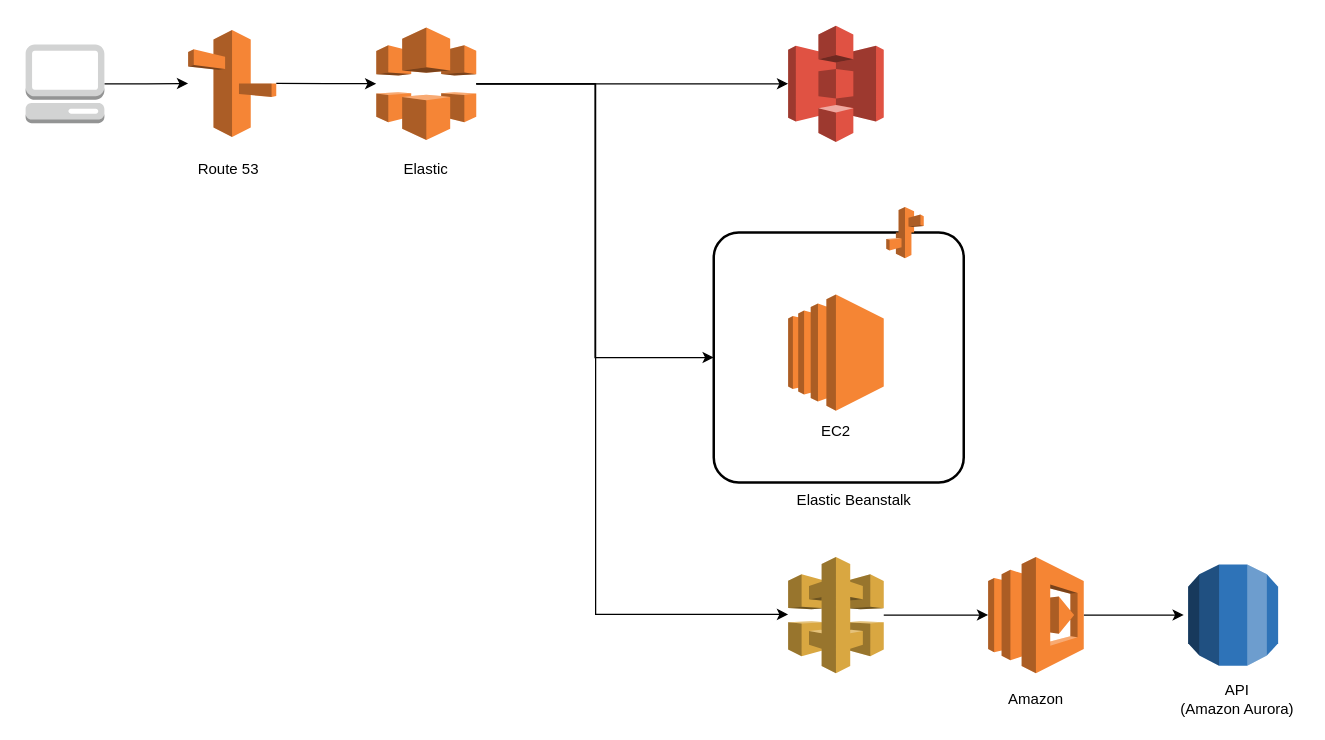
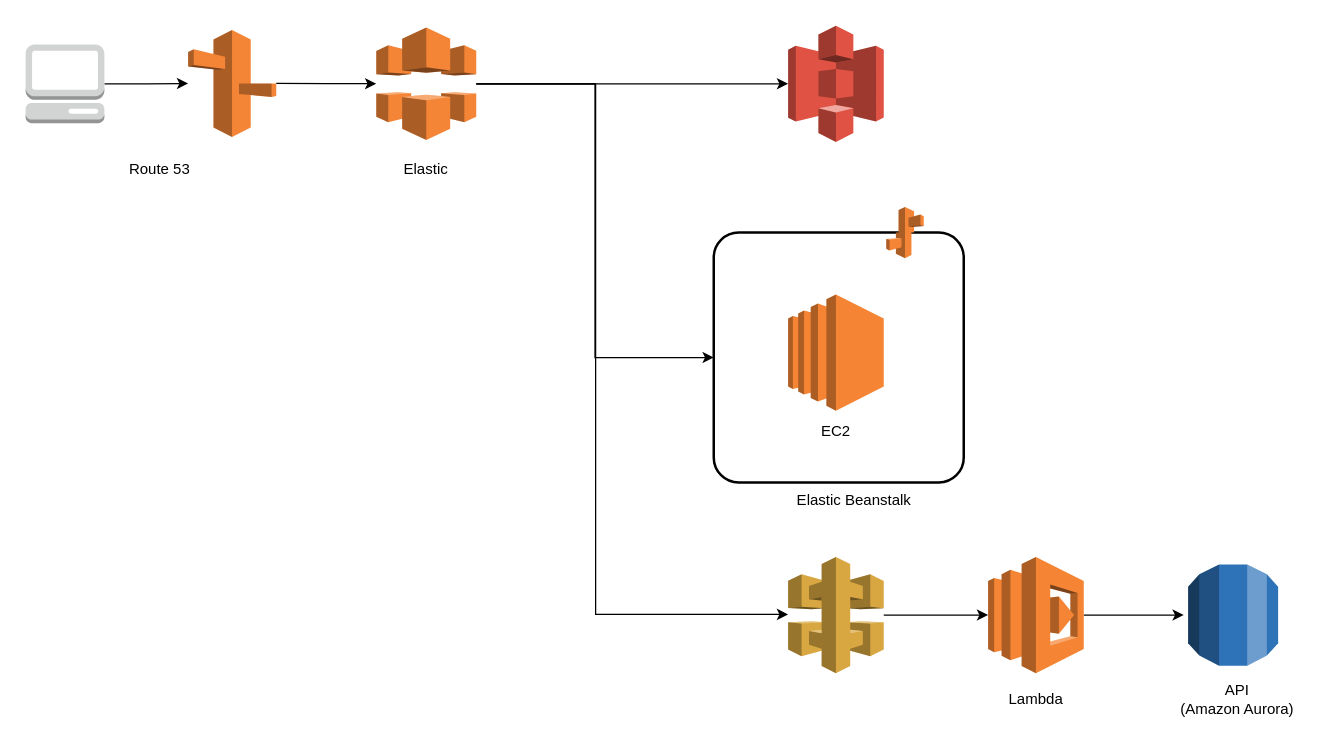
node "Route 53": moved (229, 169) -> (160, 169)
node "Amazon": label "Amazon" -> "Lambda"
